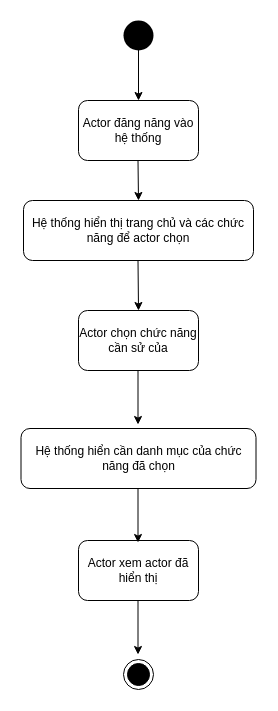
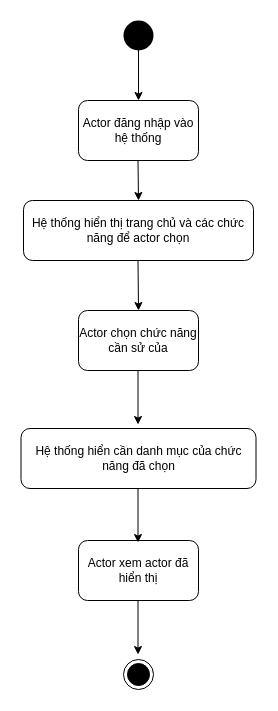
node "Actor đăng năng vào hệ thống": label "Actor đăng năng vào hệ thống" -> "Actor đăng nhập vào hệ thống"
